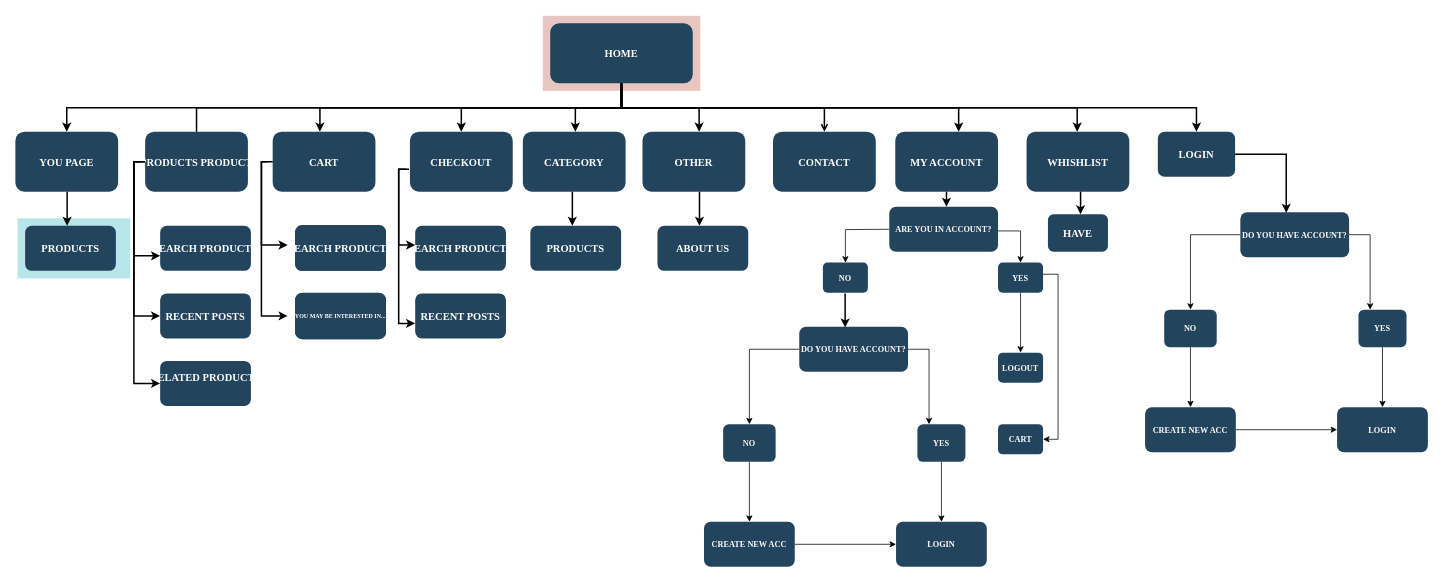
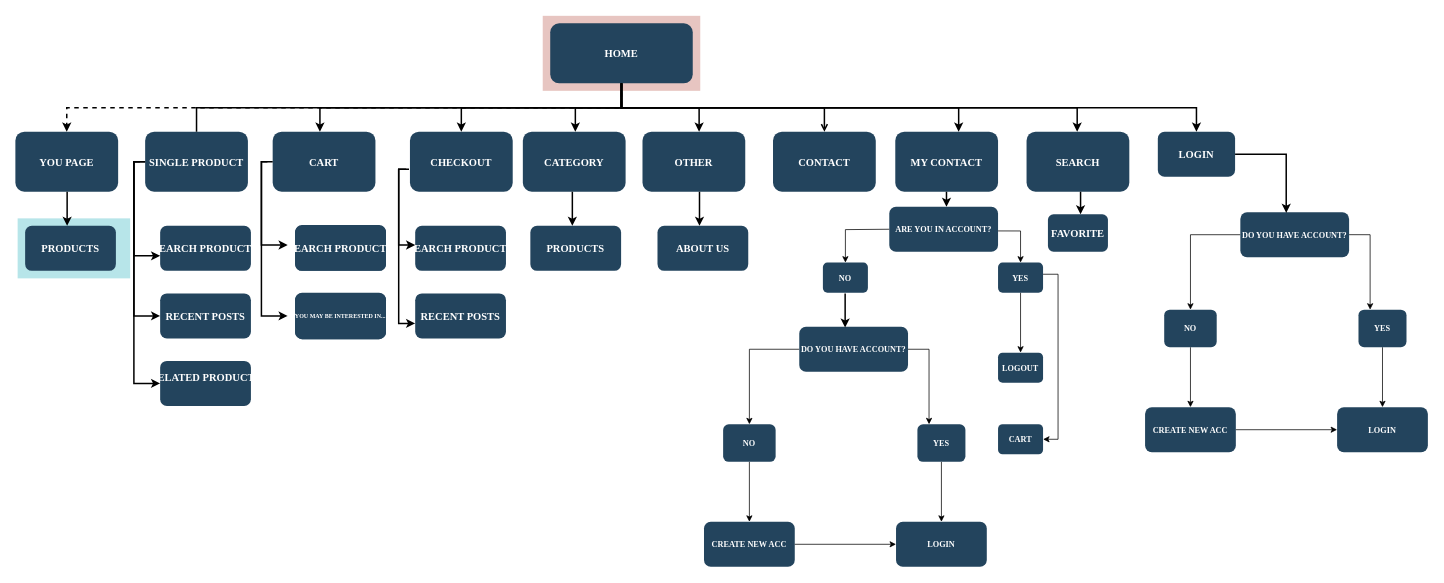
edge "HOME" -> "YOU PAGE": style solid -> dashed
node "PRODUCTS PRODUCT": label "PRODUCTS PRODUCT" -> "SINGLE PRODUCT"
node "MY ACCOUNT": label "MY ACCOUNT" -> "MY CONTACT"
node "WHISHLIST": label "WHISHLIST" -> "SEARCH"
node "HAVE": label "HAVE" -> "FAVORITE"
